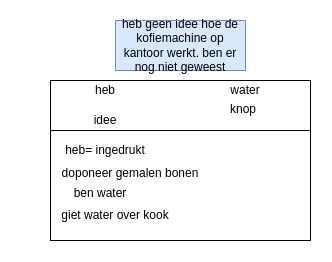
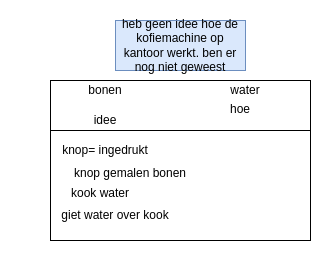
node "heb": label "heb" -> "bonen"
node "knop": label "knop" -> "hoe"
node "heb= ingedrukt": label "heb= ingedrukt" -> "knop= ingedrukt"
node "doponeer gemalen bonen": label "doponeer gemalen bonen" -> "knop gemalen bonen"
node "ben water": label "ben water" -> "kook water"
